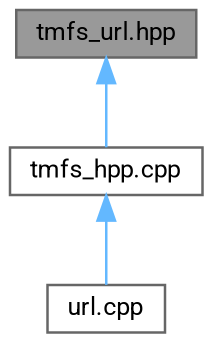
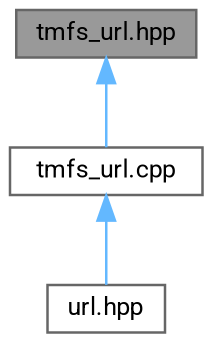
node "tmfs_hpp.cpp": label "tmfs_hpp.cpp" -> "tmfs_url.cpp"
node "url.cpp": label "url.cpp" -> "url.hpp"
